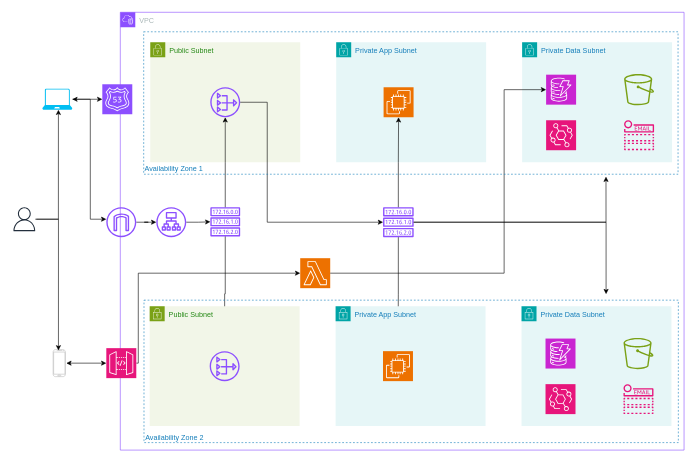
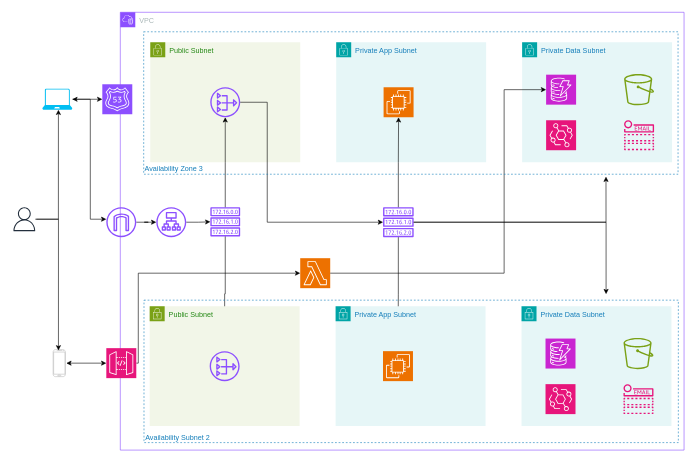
node "Availability Zone 1": label "Availability Zone 1" -> "Availability Zone 3"
node "Availability Zone 2": label "Availability Zone 2" -> "Availability Subnet 2"
